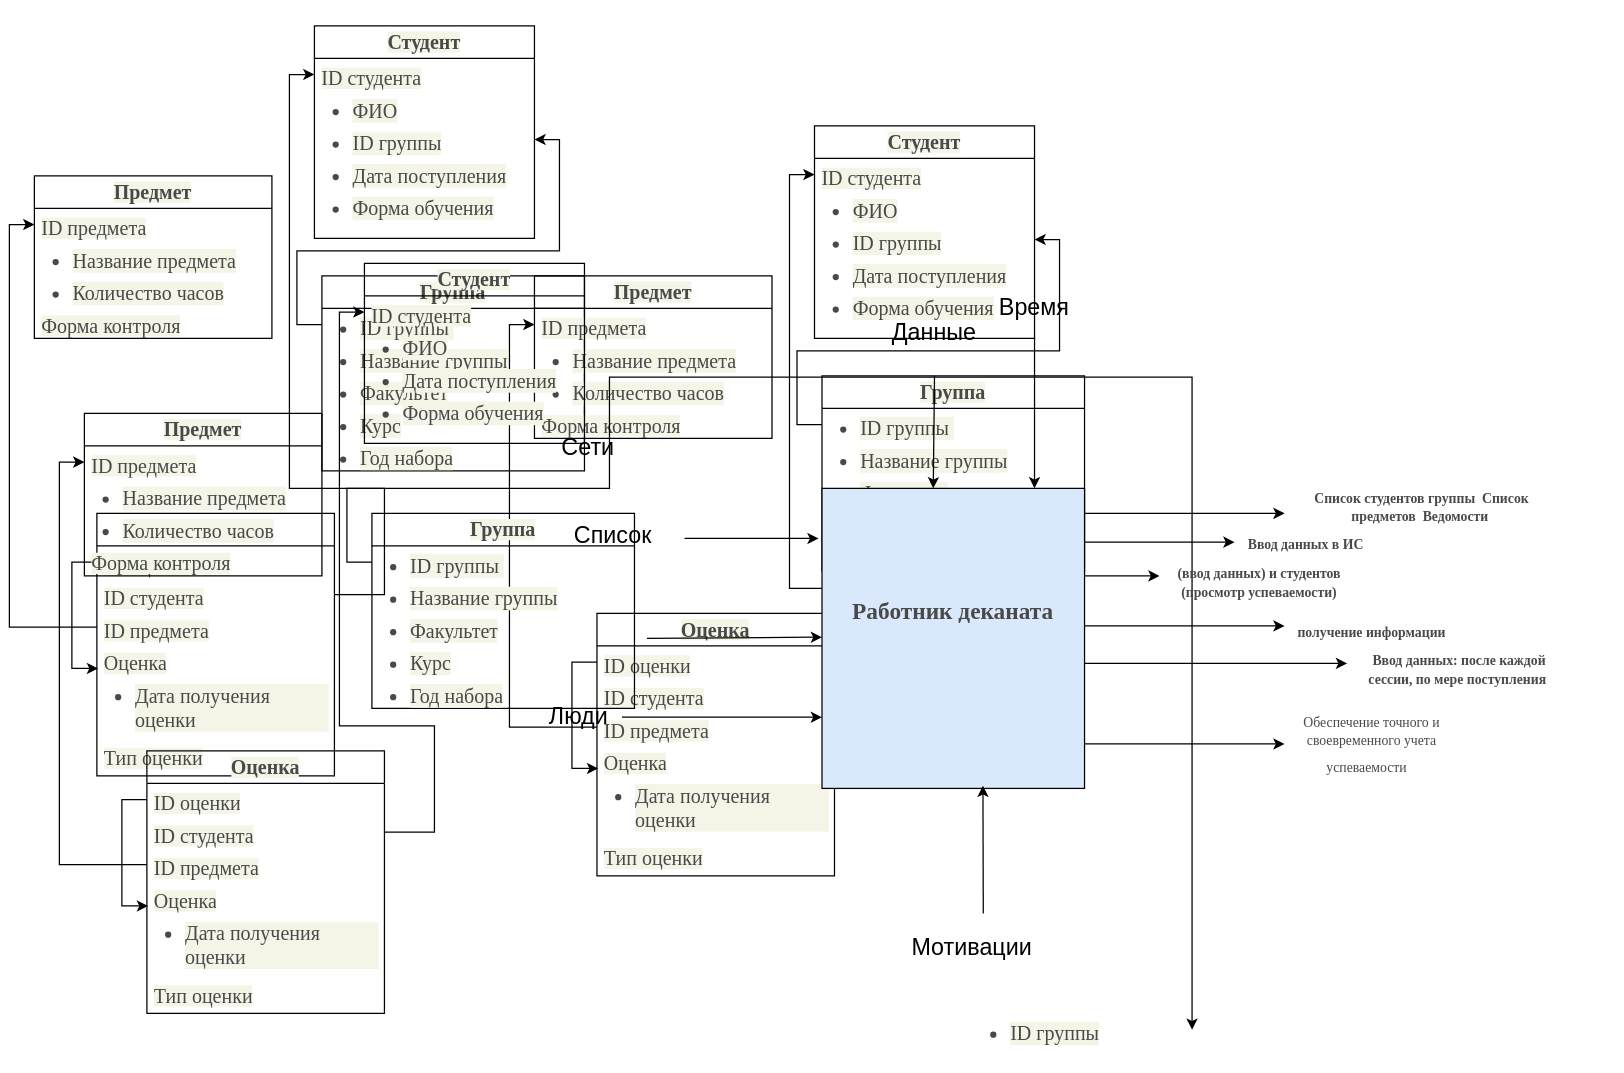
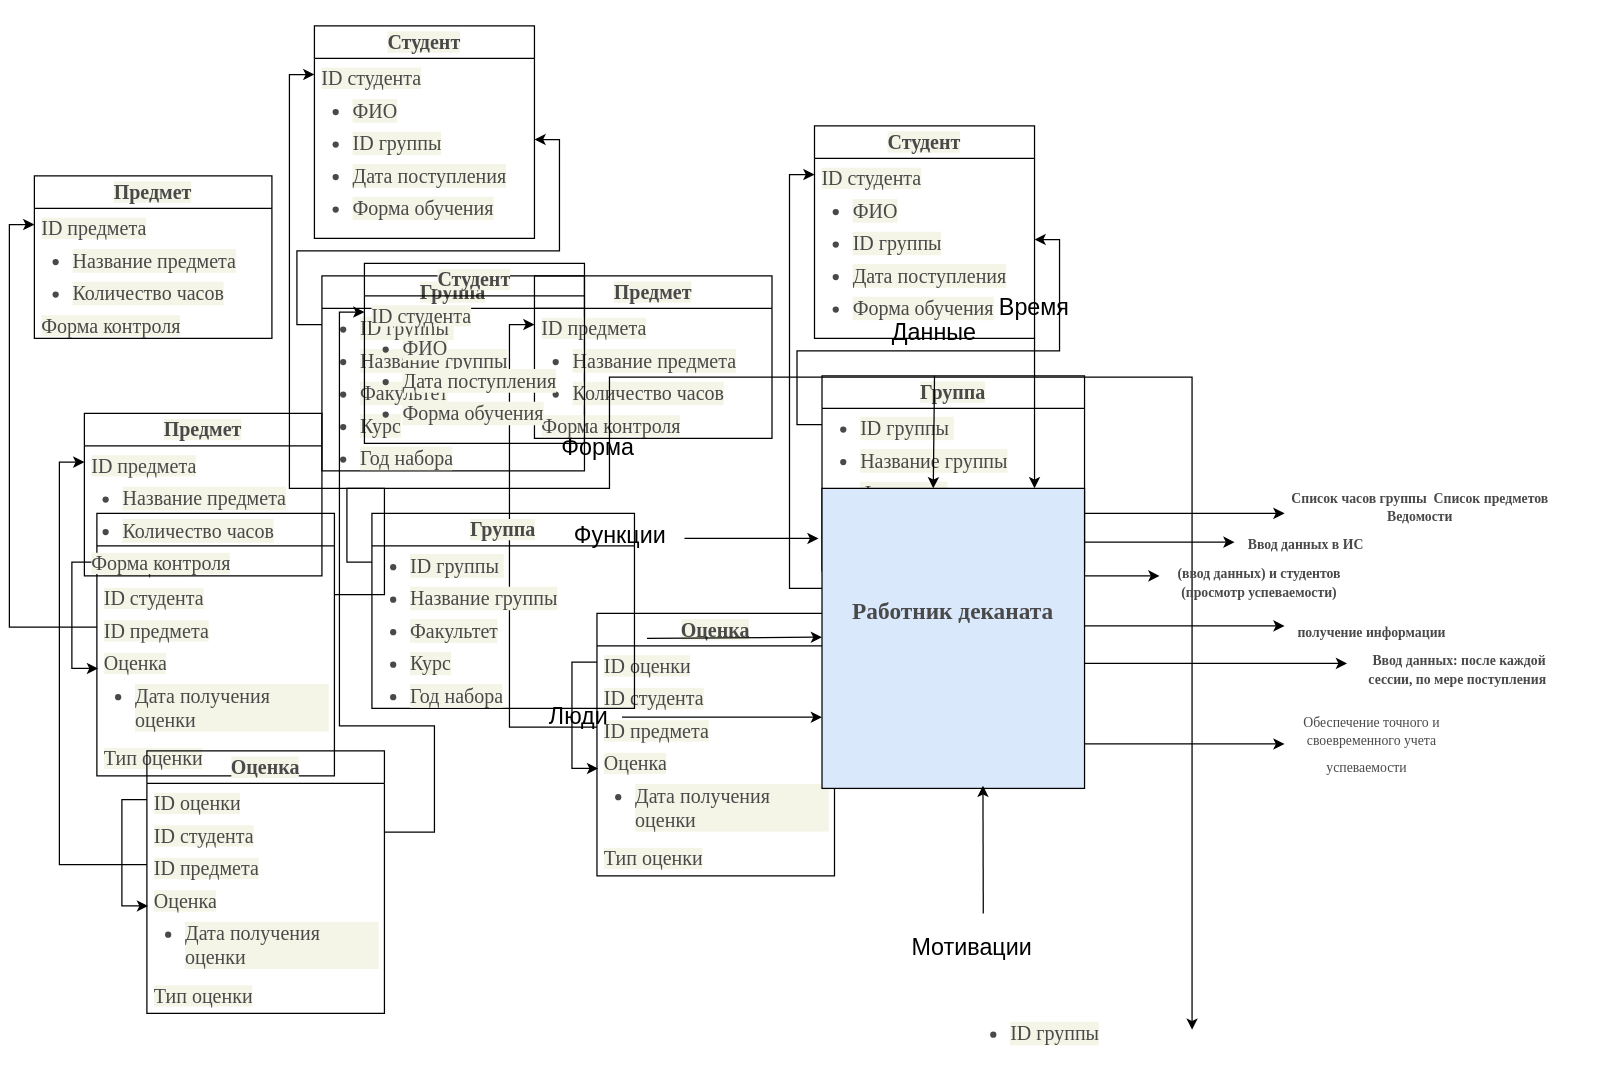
node "Сети": label "Сети" -> "Форма"
node "Список студентов группы Список предметов Ведомости": label "Список студентов группы Список предметов Ведомости" -> "Список часов группы Список предметов Ведомости"
node "Список": label "Список" -> "Функции"
